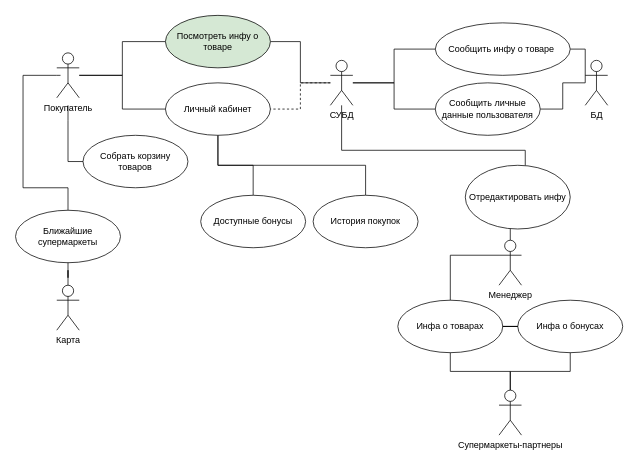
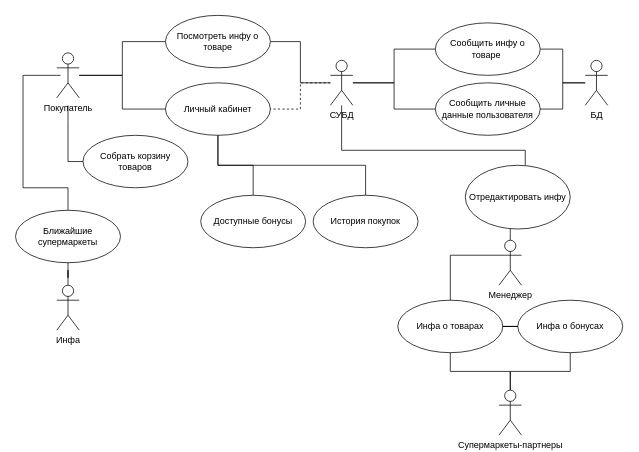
node "Посмотреть инфу о товаре": fillcolor #d5e8d4 -> #ffffff
node "Сообщить инфу о товаре": size 135x53 -> 105x53
node "Карта": label "Карта" -> "Инфа"
